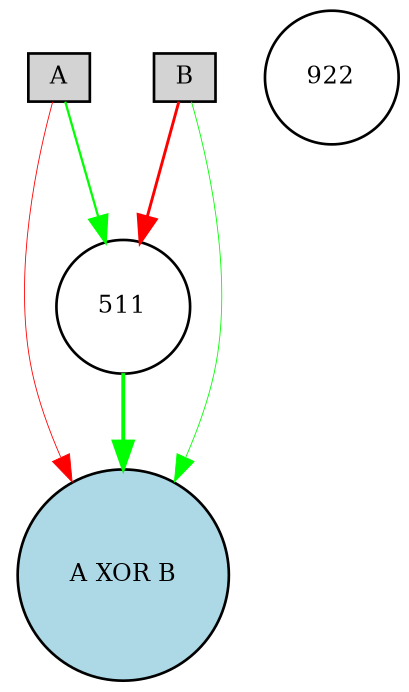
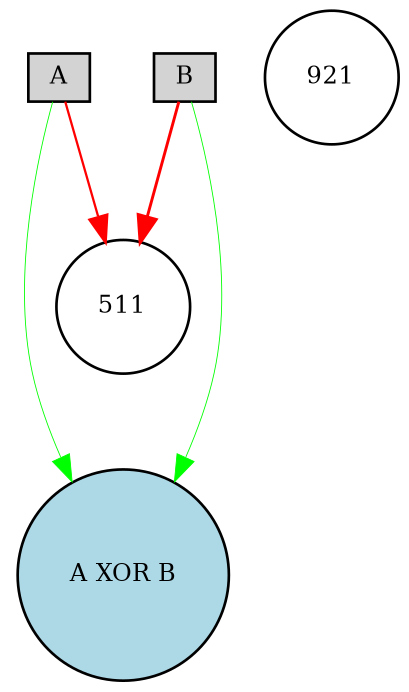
node "922": label "922" -> "921"
edge "A" -> "511": color green -> red
edge "A" -> "A XOR B": color red -> green
edge "511" -> "A XOR B": removed
